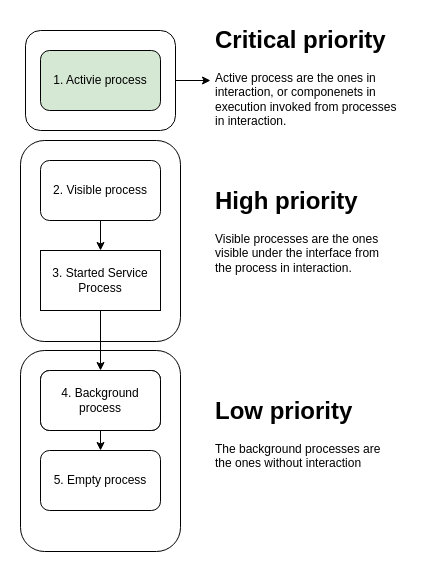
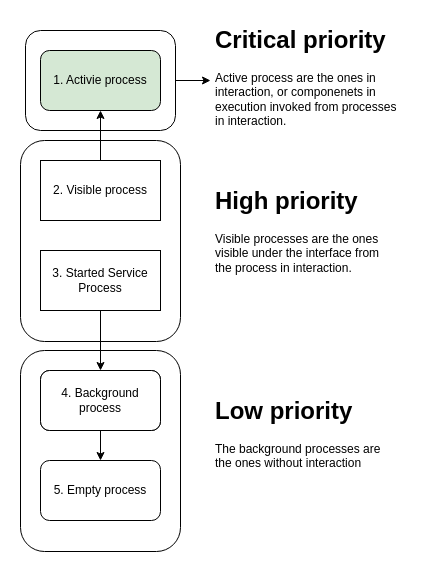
node "2. Visible process": shape rounded rectangle -> rectangle
edge "2. Visible process" -> "3. Started Service Process": now "2. Visible process" -> "1. Activie process"
node "5. Empty process": moved (101, 481) -> (101, 491)
